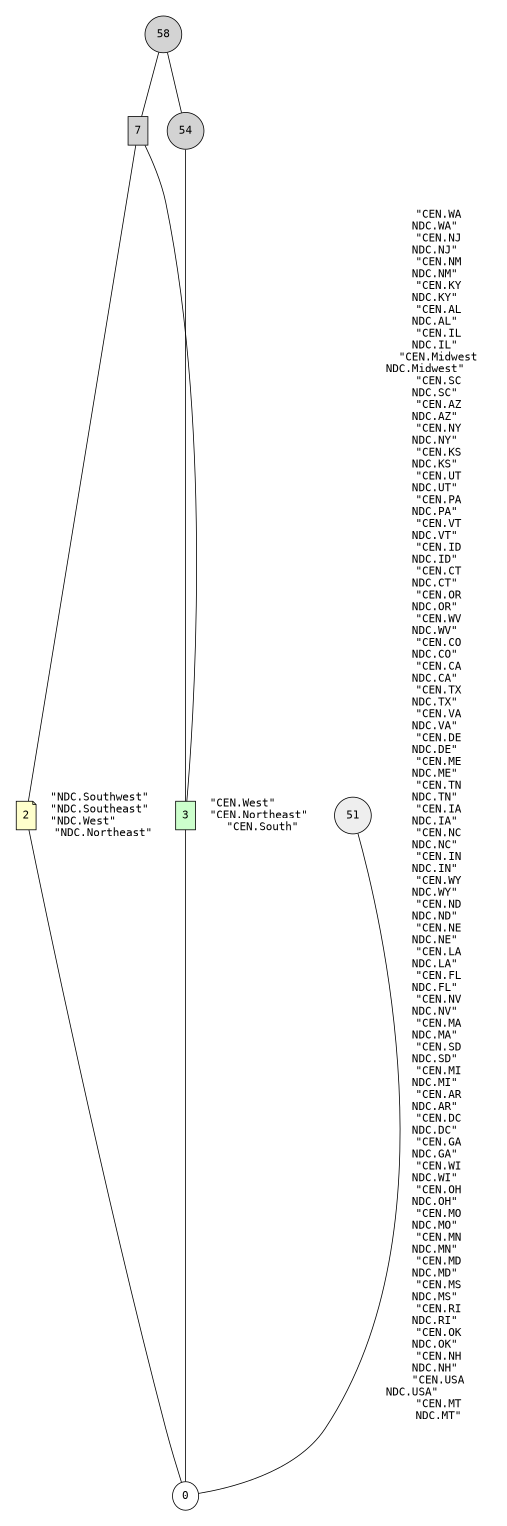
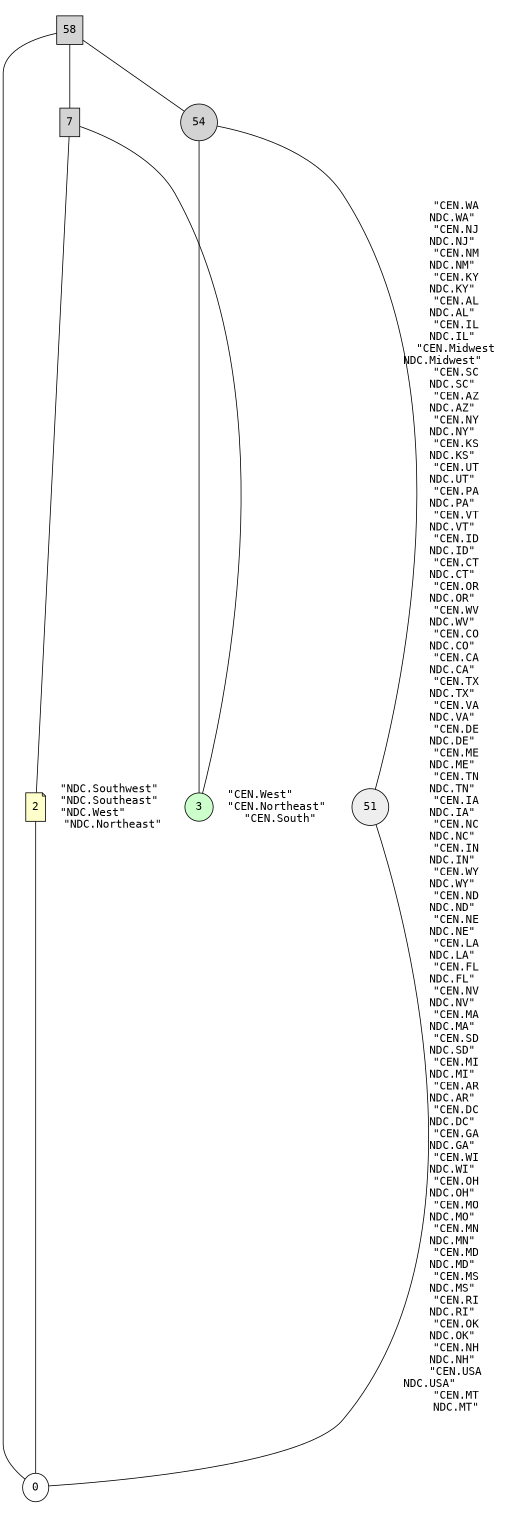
node "58": shape circle -> box
edge "54" -- "51": added
node "3": shape box -> circle
edge "3" -- "0": now "58" -- "0"
